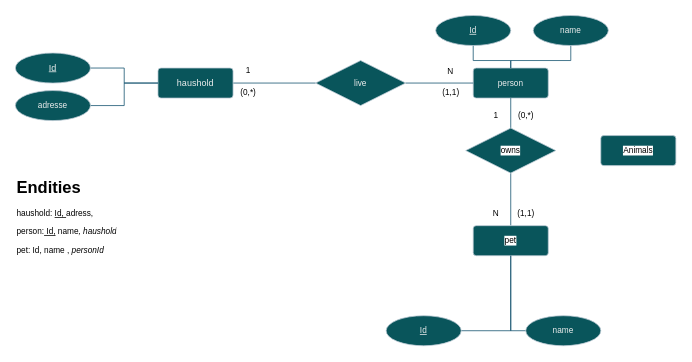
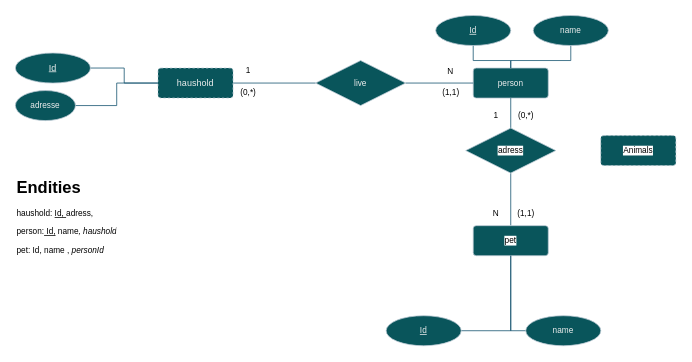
node "haushold": style solid -> dashed
node "adresse": size 75x30 -> 60x30
node "owns": label "owns" -> "adress"
node "Animals": style solid -> dashed
